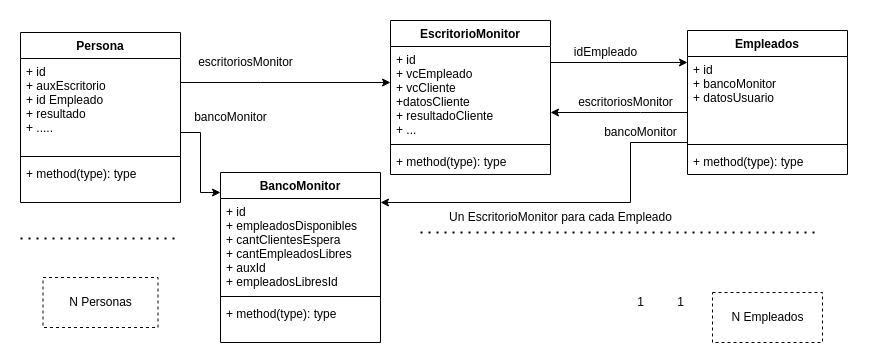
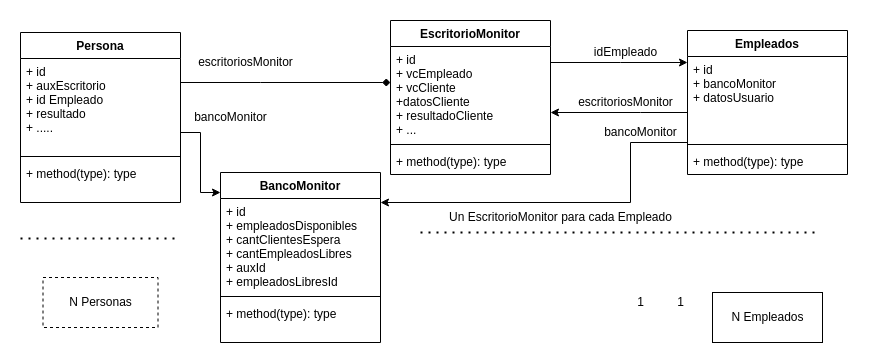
node "idEmpleado": moved (606, 53) -> (626, 53)
edge "Persona" -> "EscritorioMonitor": arrowhead classic -> diamond
node "N Empleados": style dashed -> solid
